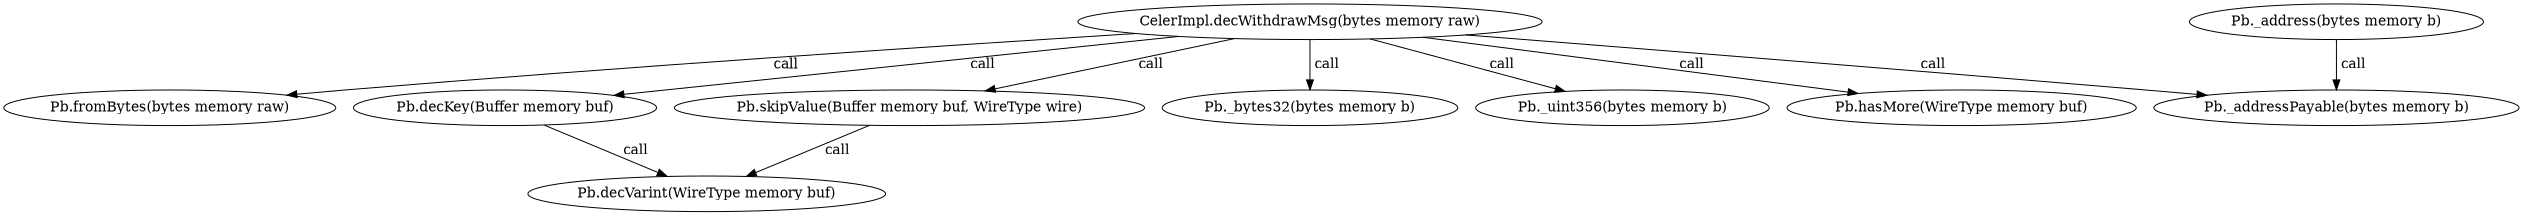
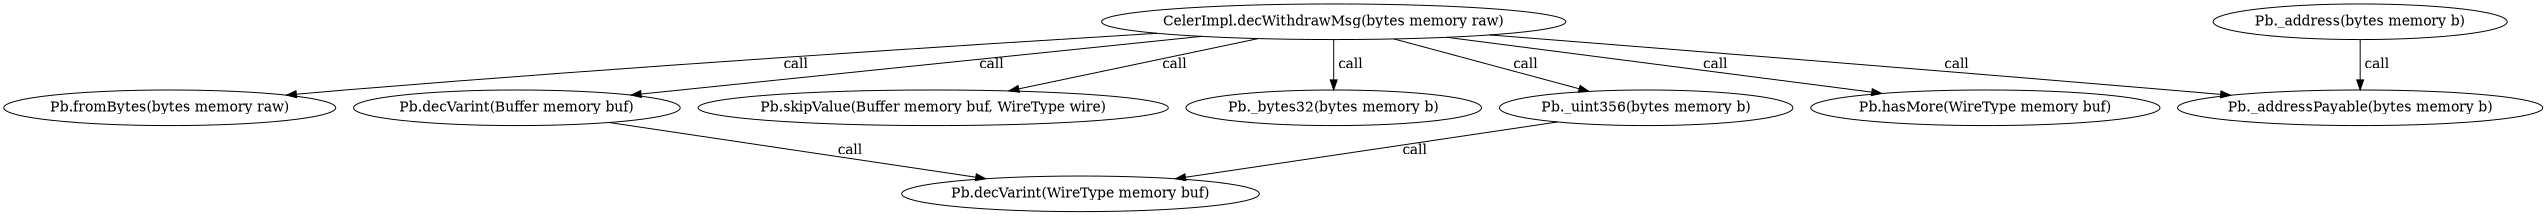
node "Pb.decKey(Buffer memory buf)": label "Pb.decKey(Buffer memory buf)" -> "Pb.decVarint(Buffer memory buf)"
edge "Pb.skipValue(Buffer memory buf, WireType wire)" -> "Pb.decVarint(WireType memory buf)": now "Pb._uint356(bytes memory b)" -> "Pb.decVarint(WireType memory buf)"
